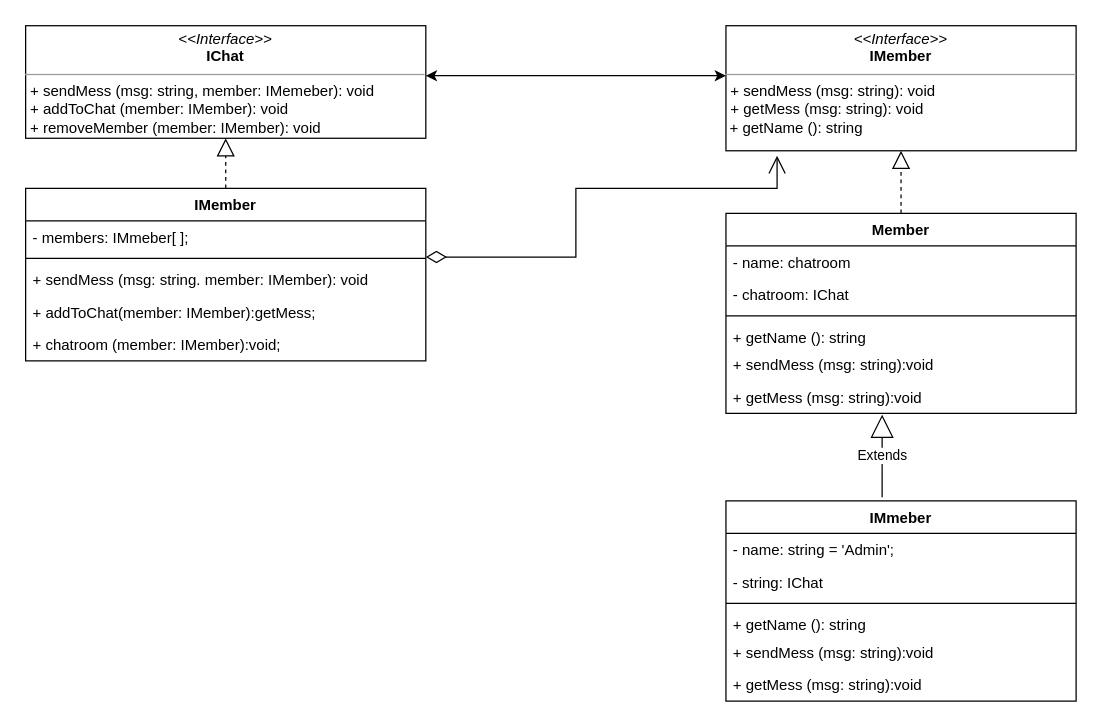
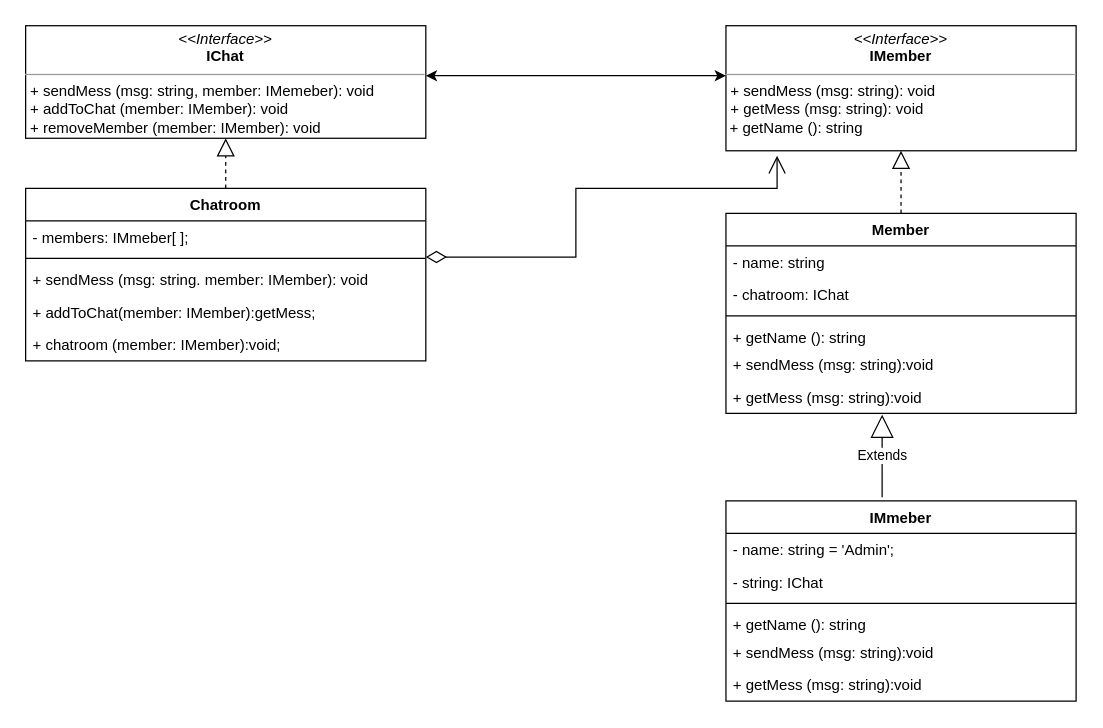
node "IMember": label "IMember" -> "Chatroom"
node "- name: chatroom": label "- name: chatroom" -> "- name: string"
